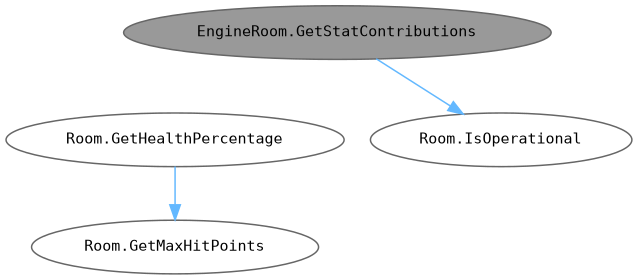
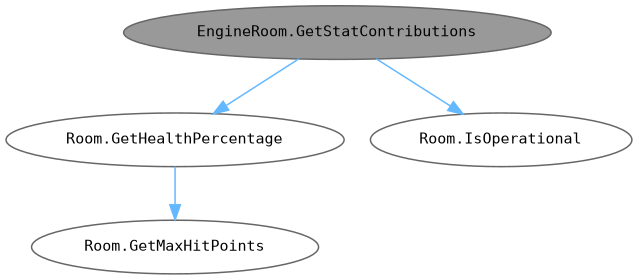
edge "EngineRoom.GetStatContributions" -> "Room.GetHealthPercentage": added
